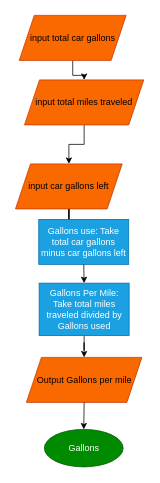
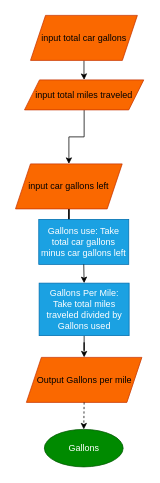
node "input total car gallons": moved (73, 38) -> (84, 38)
node "input total miles traveled": size 119x45 -> 119x30
edge "Output Gallons per mile" -> "Gallons": style solid -> dashed
